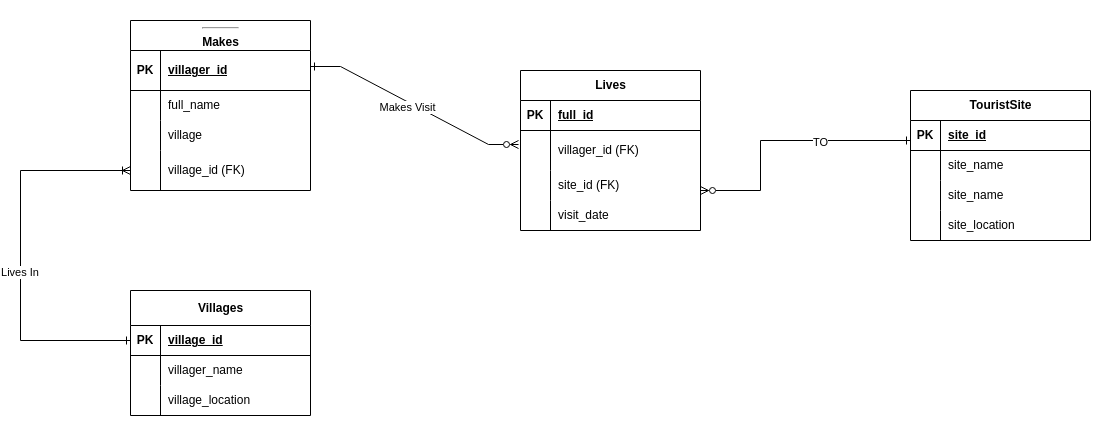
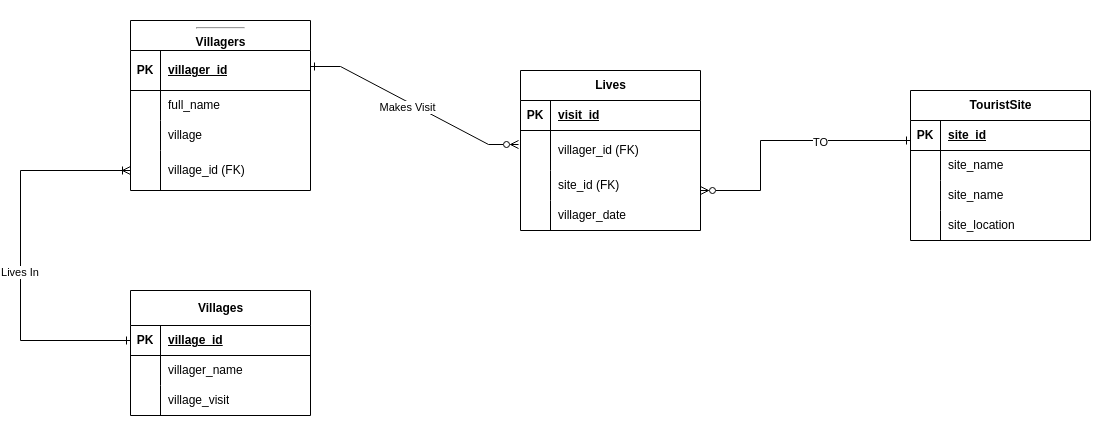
node "Makes": label "Makes" -> "Villagers"
node "full_id": label "full_id" -> "visit_id"
node "visit_date": label "visit_date" -> "villager_date"
node "village_location": label "village_location" -> "village_visit"
